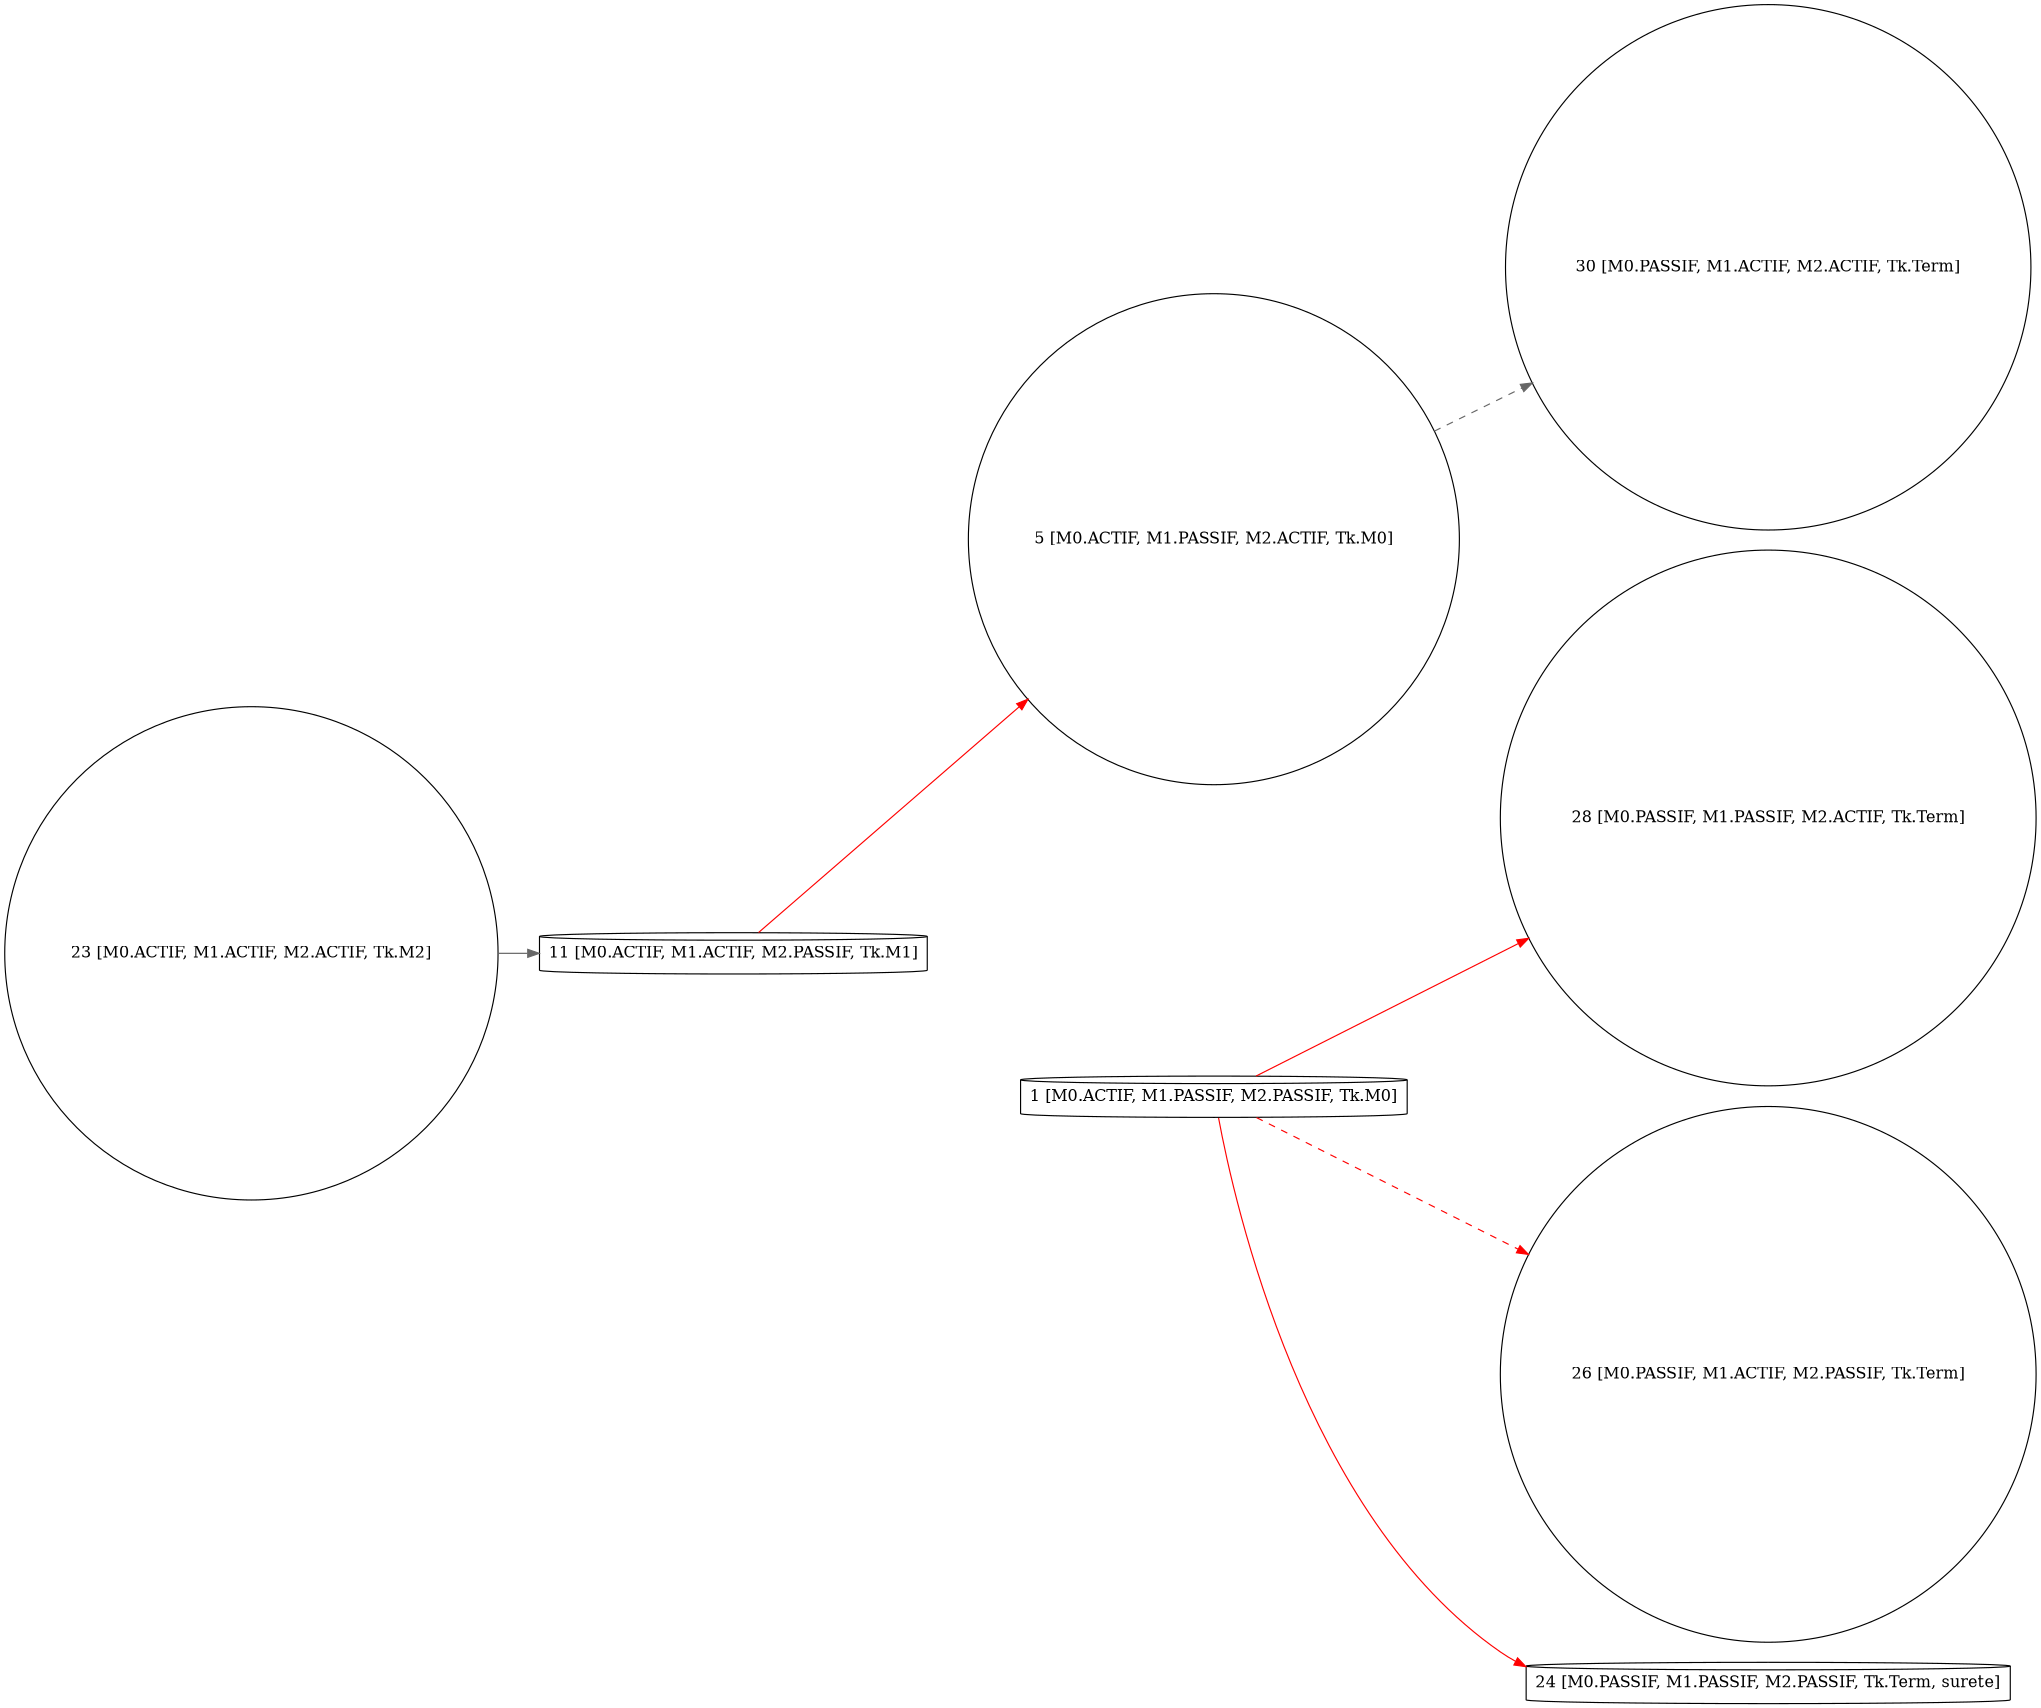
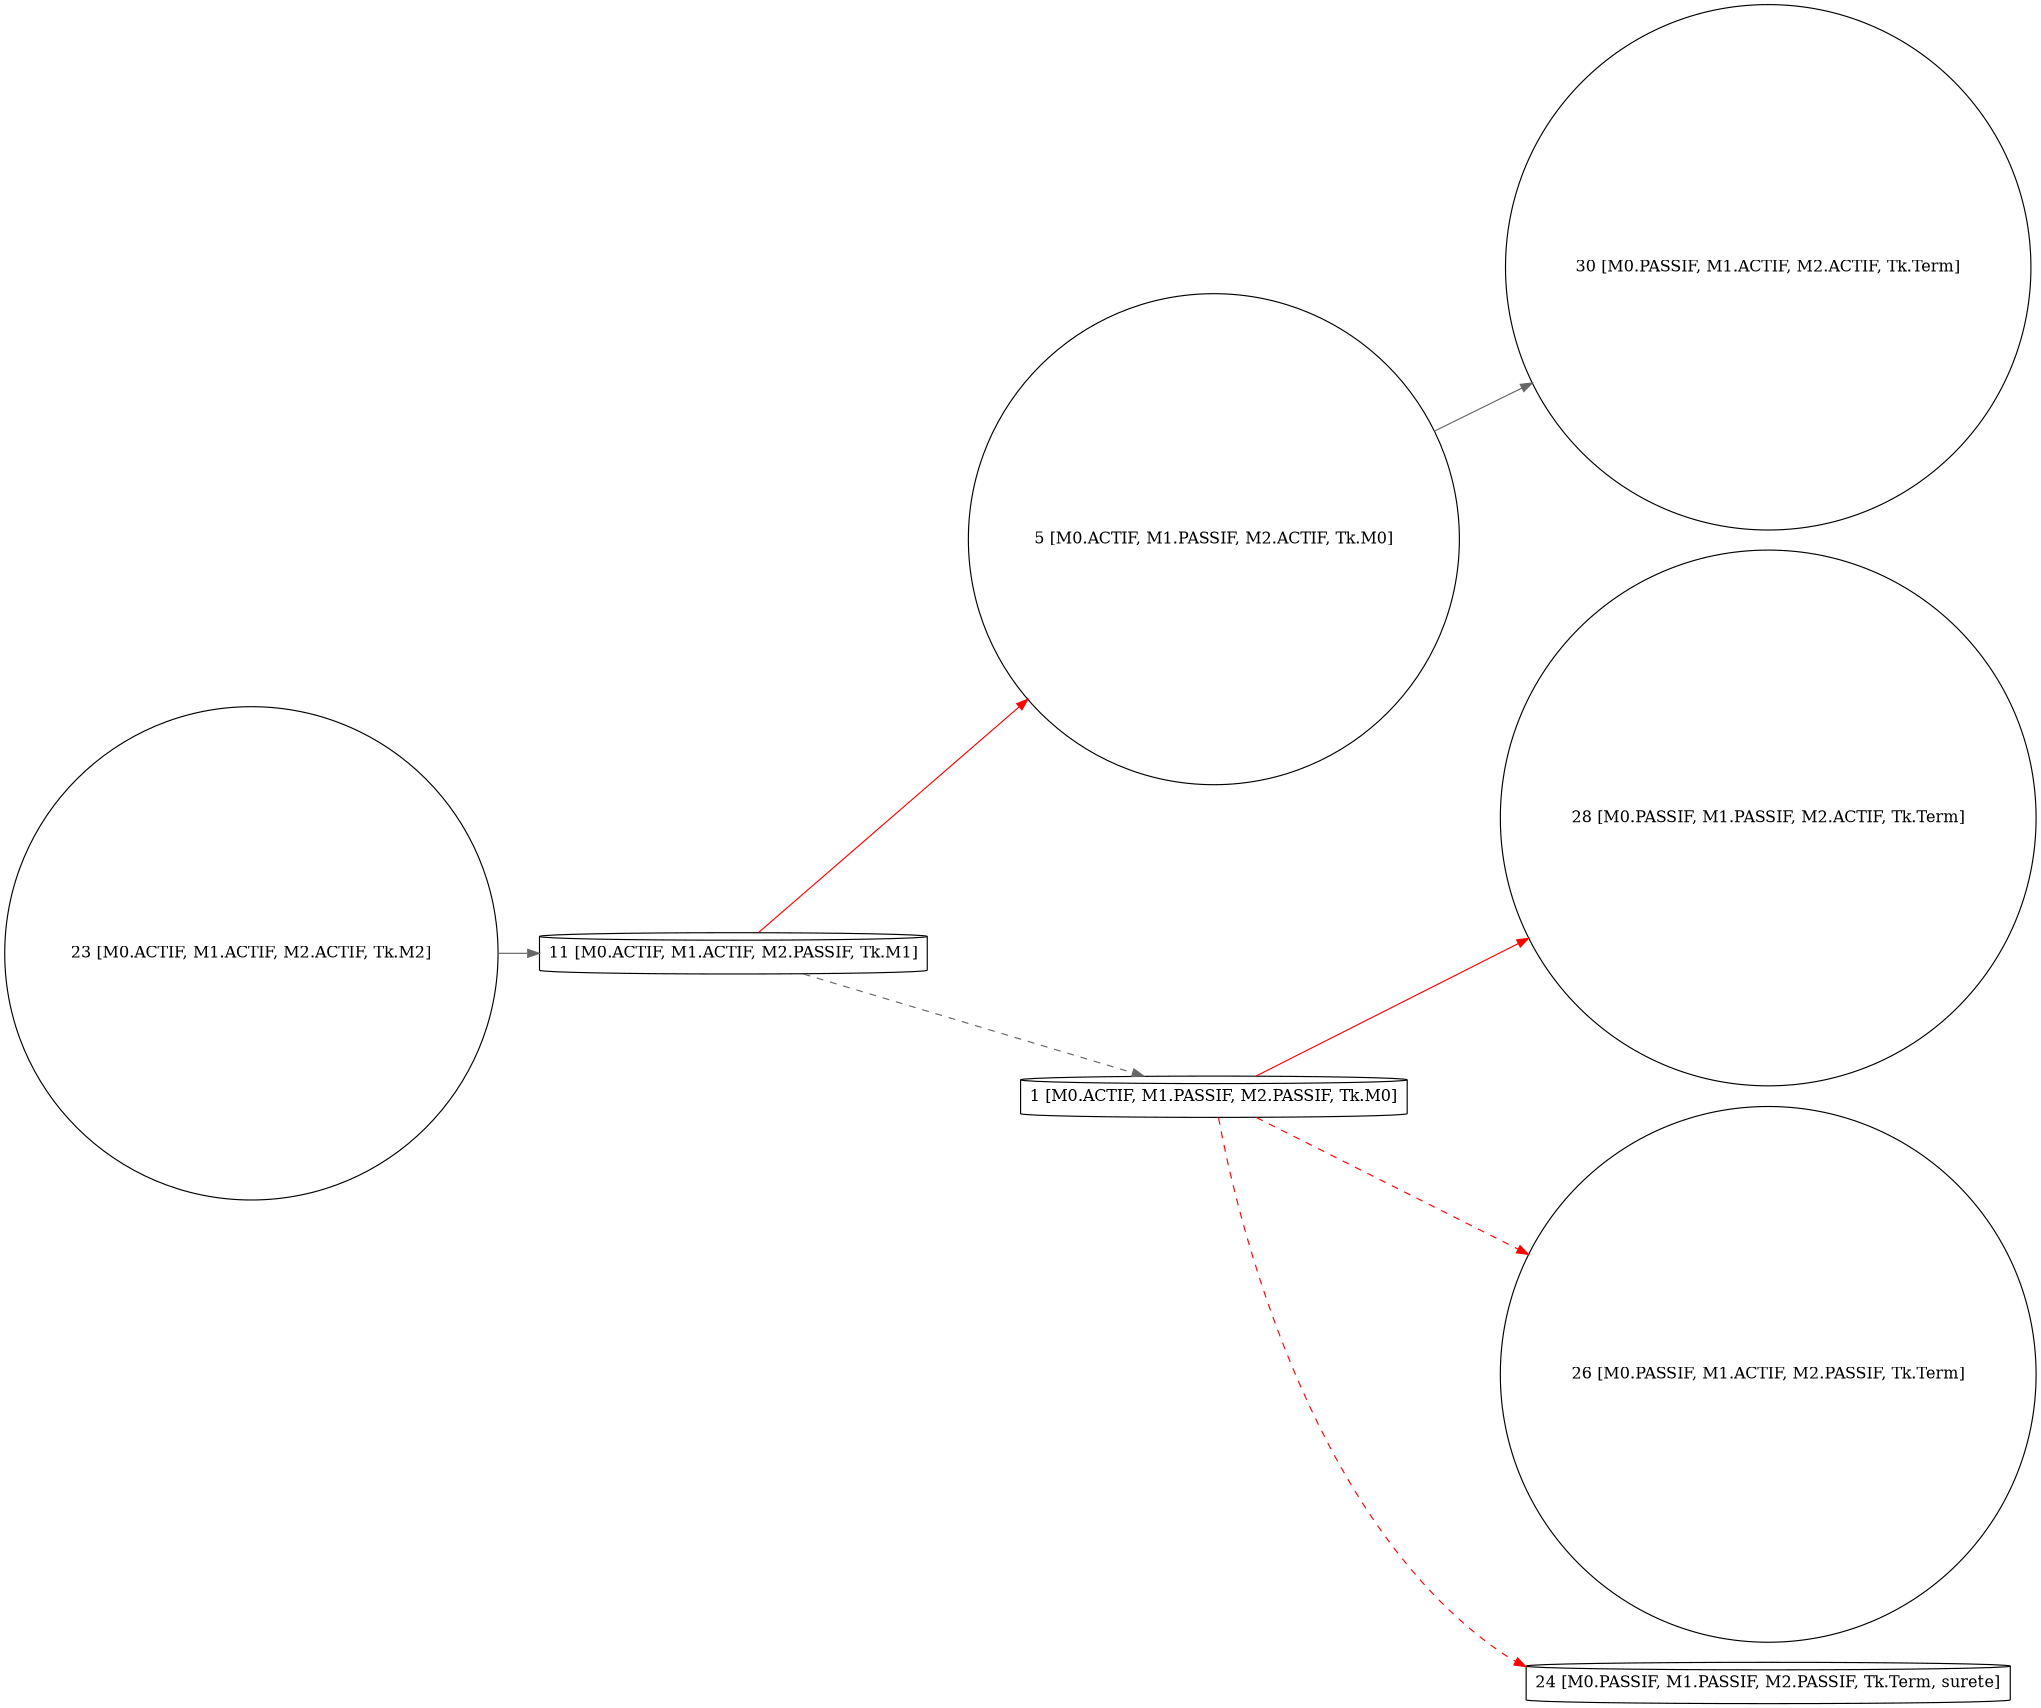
edge "5 [M0.ACTIF, M1.PASSIF, M2.ACTIF, Tk.M0]" -> "30 [M0.PASSIF, M1.ACTIF, M2.ACTIF, Tk.Term]": style dashed -> solid
edge "11 [M0.ACTIF, M1.ACTIF, M2.PASSIF, Tk.M1]" -> "1 [M0.ACTIF, M1.PASSIF, M2.PASSIF, Tk.M0]": added
edge "1 [M0.ACTIF, M1.PASSIF, M2.PASSIF, Tk.M0]" -> "24 [M0.PASSIF, M1.PASSIF, M2.PASSIF, Tk.Term, surete]": style solid -> dashed
